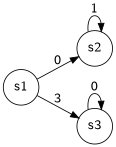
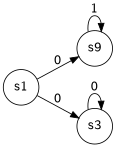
node "s2": label "s2" -> "s9"
edge "s1" -> "s3": label "3" -> "0"
